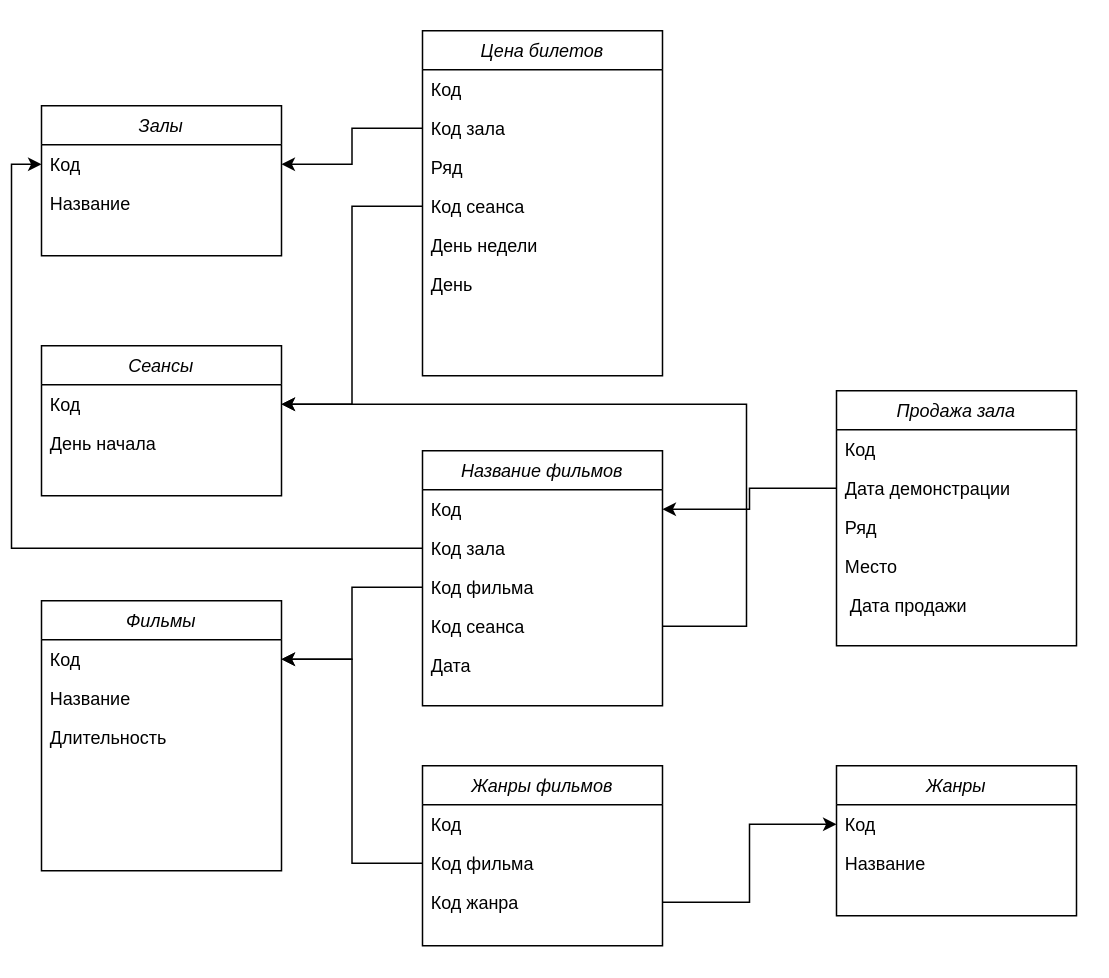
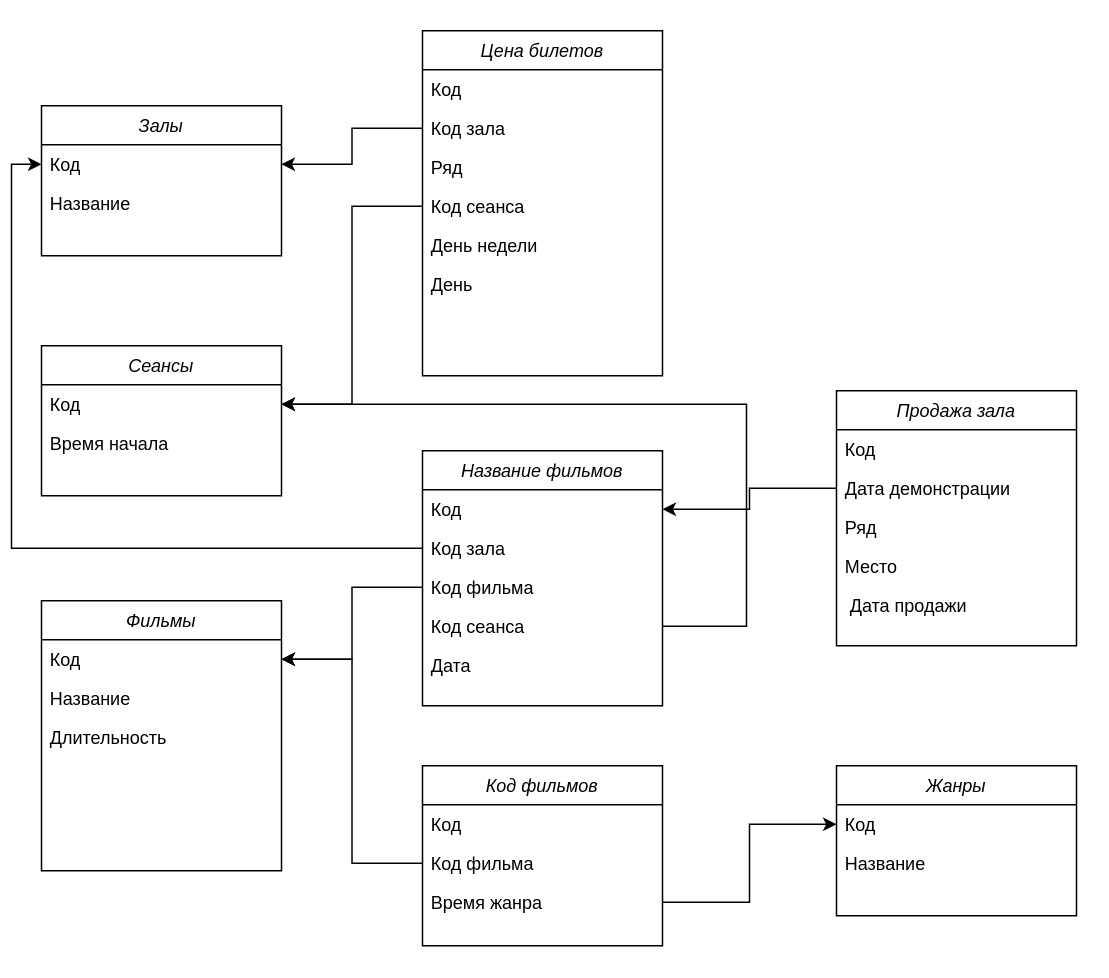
node "День начала": label "День начала" -> "Время начала"
node "Жанры фильмов": label "Жанры фильмов" -> "Код фильмов"
node "Код жанра": label "Код жанра" -> "Время жанра"
